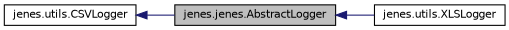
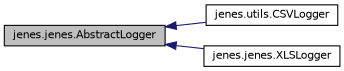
edge "jenes.jenes.AbstractLogger" -> "jenes.utils.CSVLogger": reversed
node "jenes.utils.XLSLogger": label "jenes.utils.XLSLogger" -> "jenes.jenes.XLSLogger"
